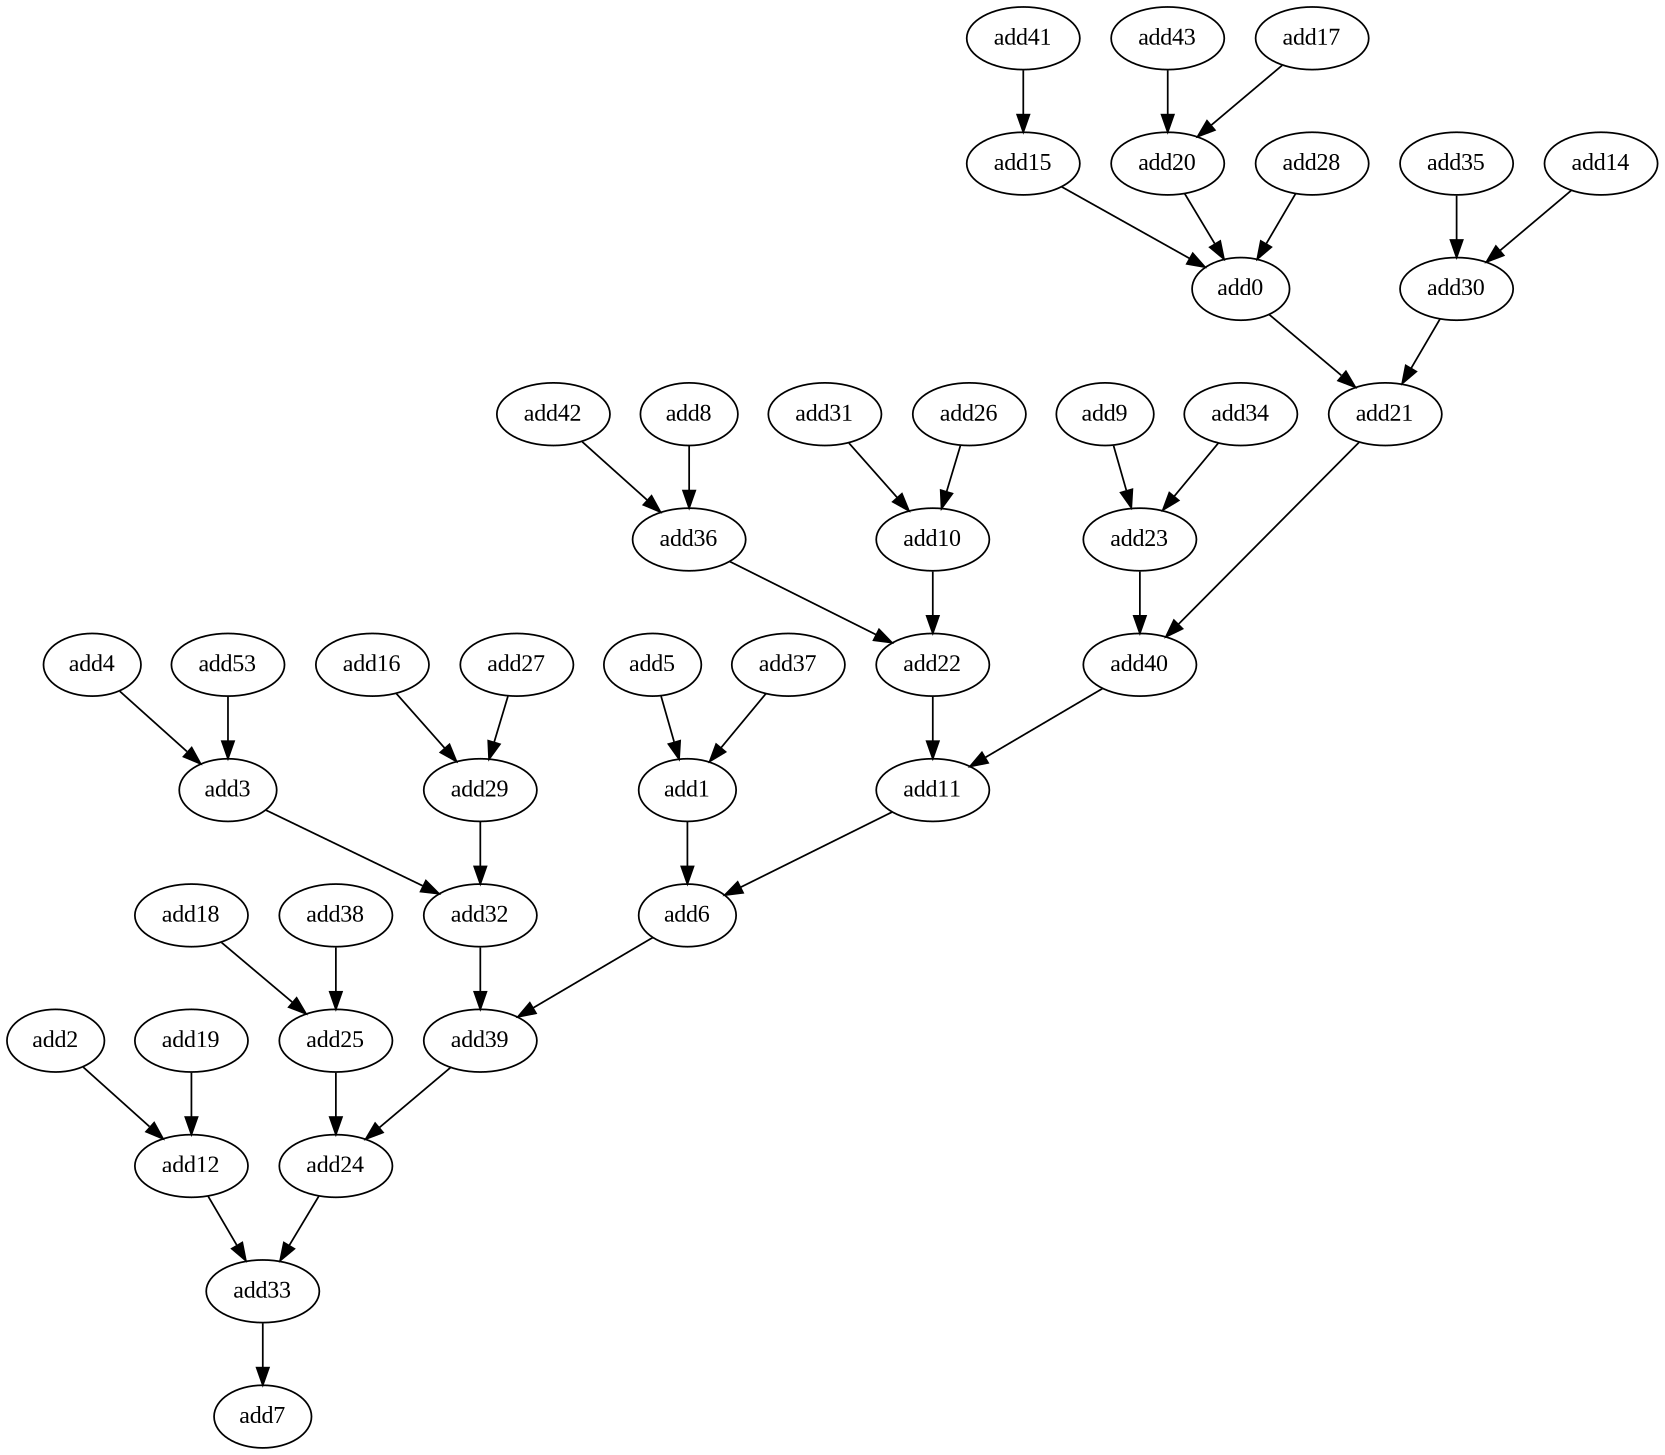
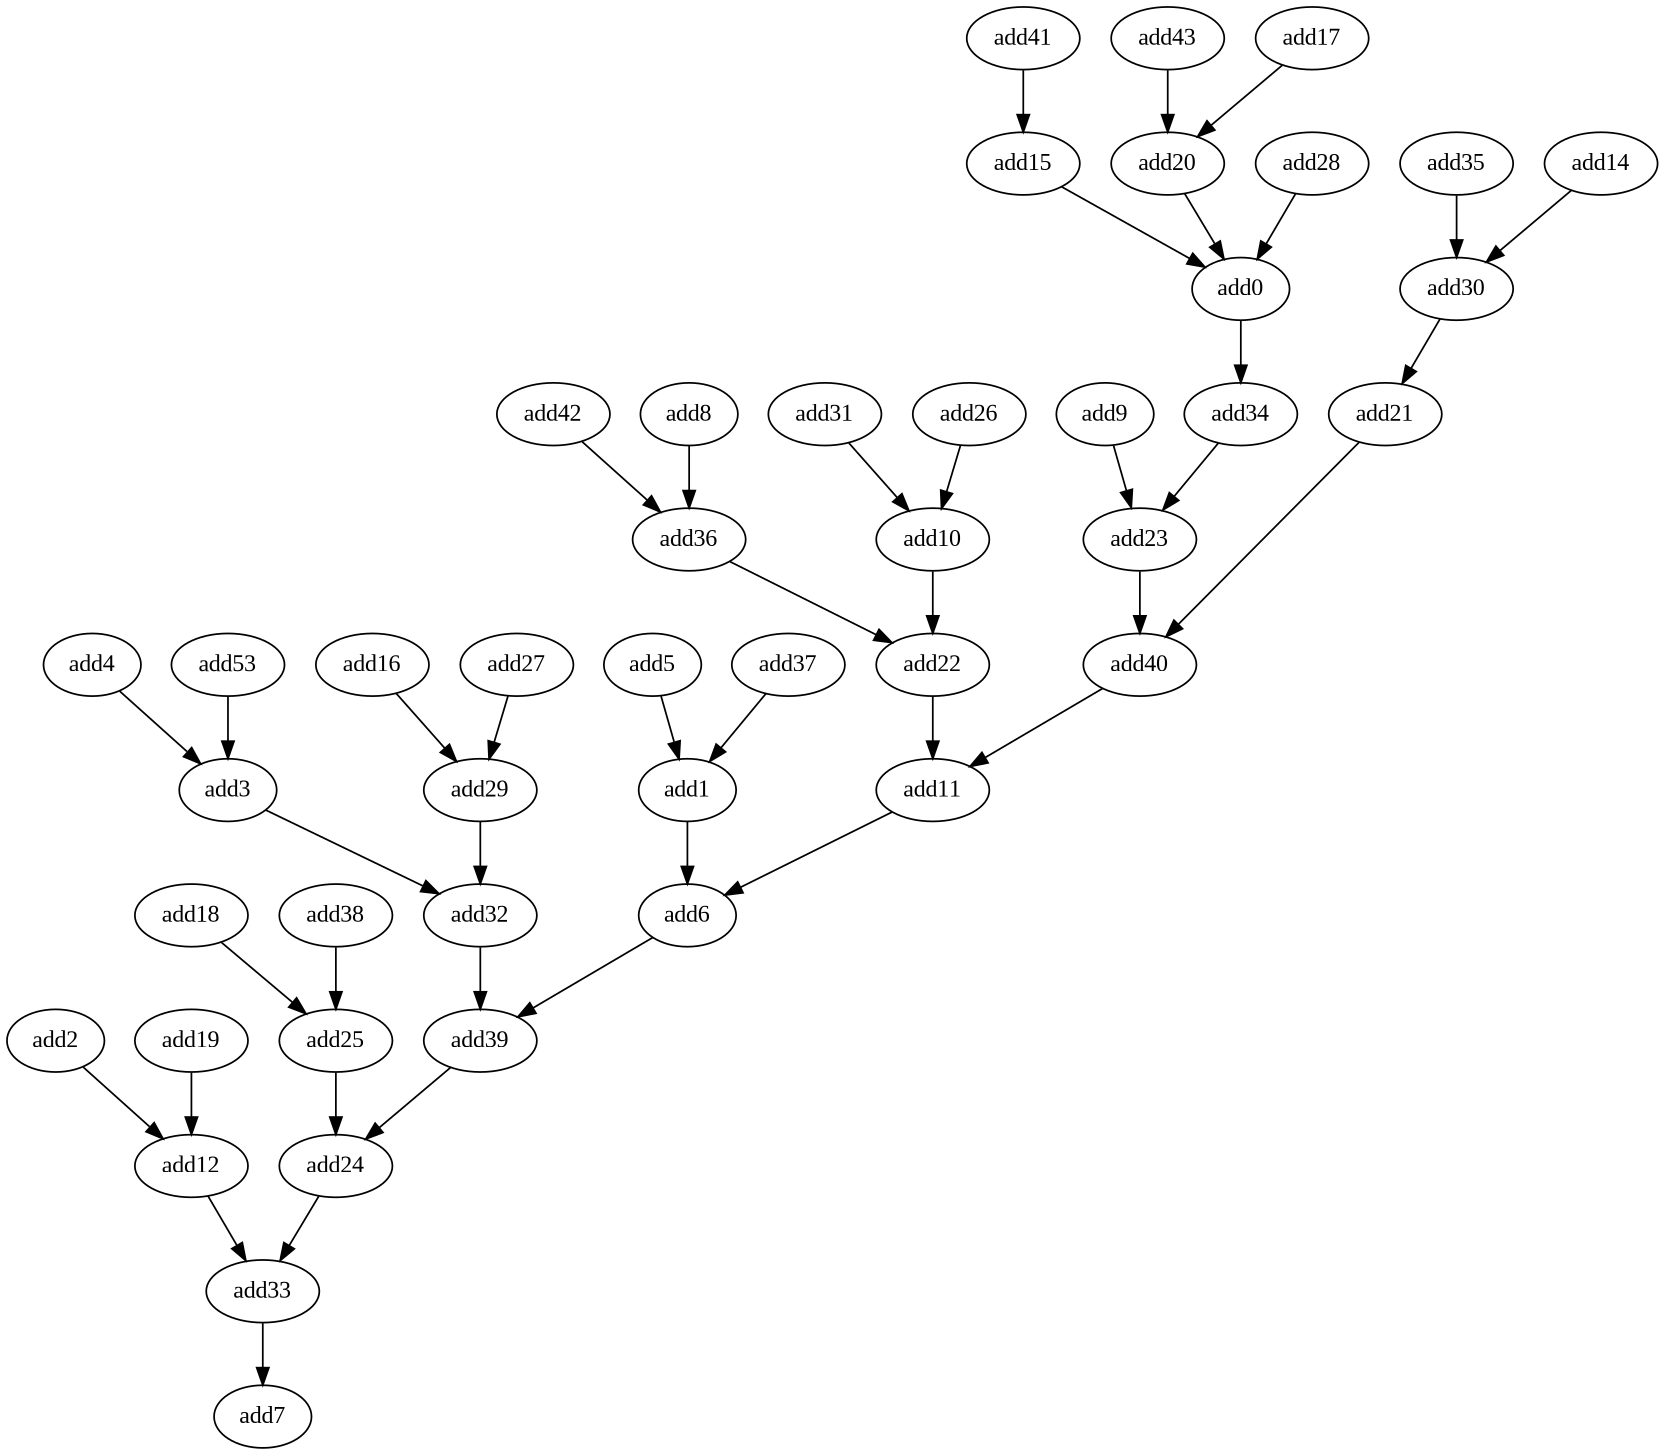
edge "add0" -> "add21": now "add0" -> "add34"
